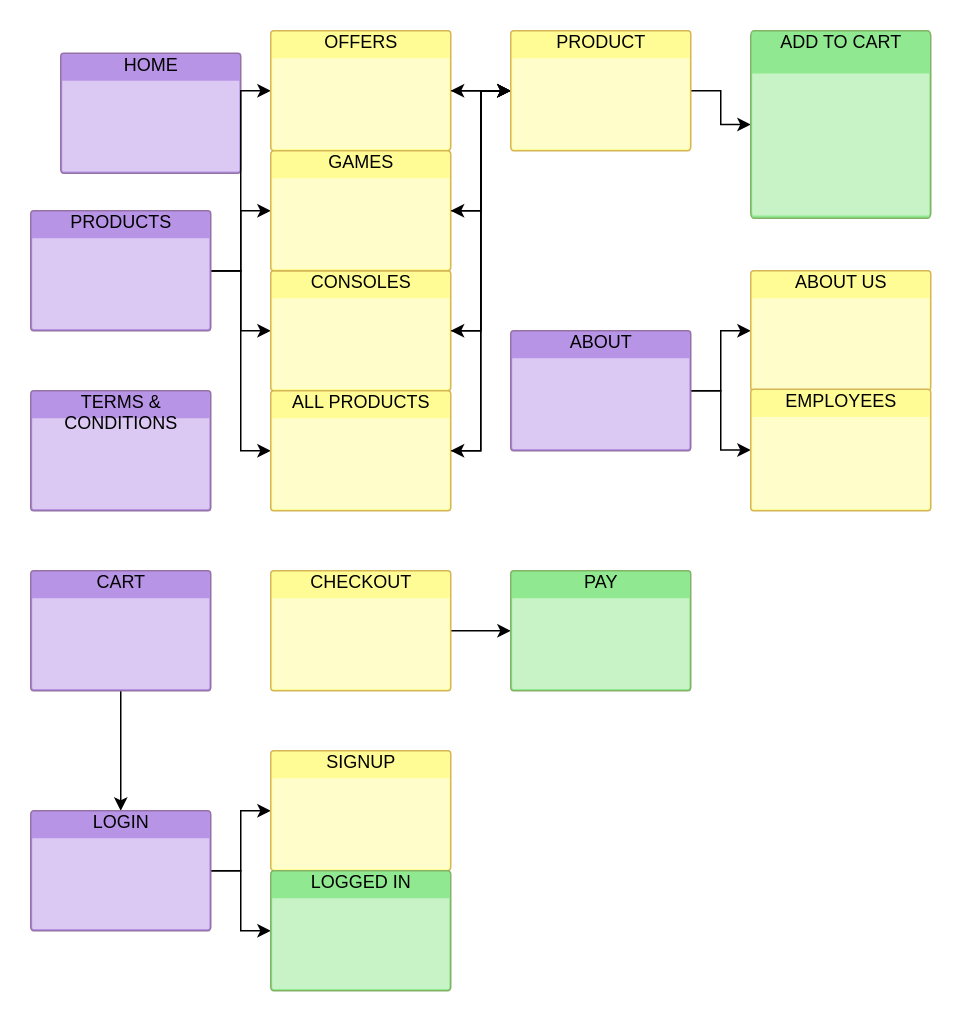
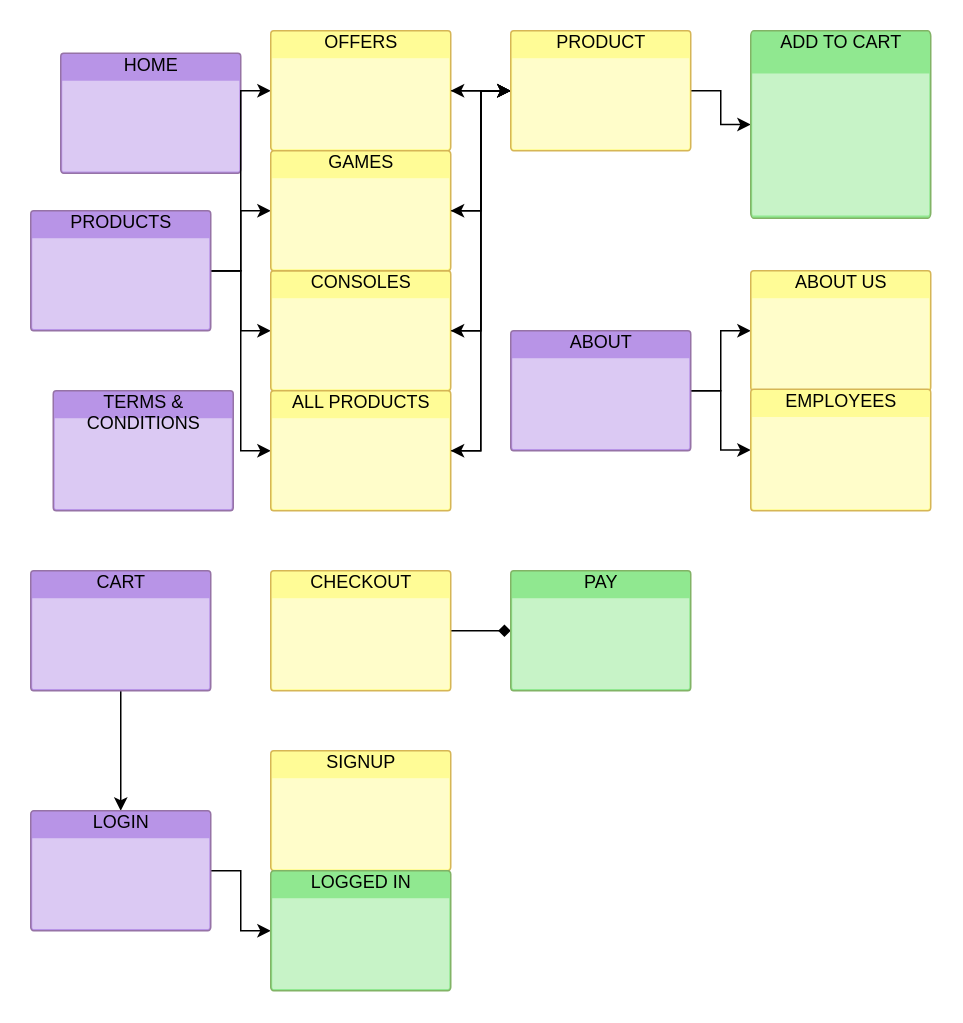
node "TERMS & CONDITIONS": moved (121, 451) -> (143, 451)
edge "CHECKOUT" -> "PAY": arrowhead classic -> diamond
edge "LOGIN" -> "SIGNUP": removed
